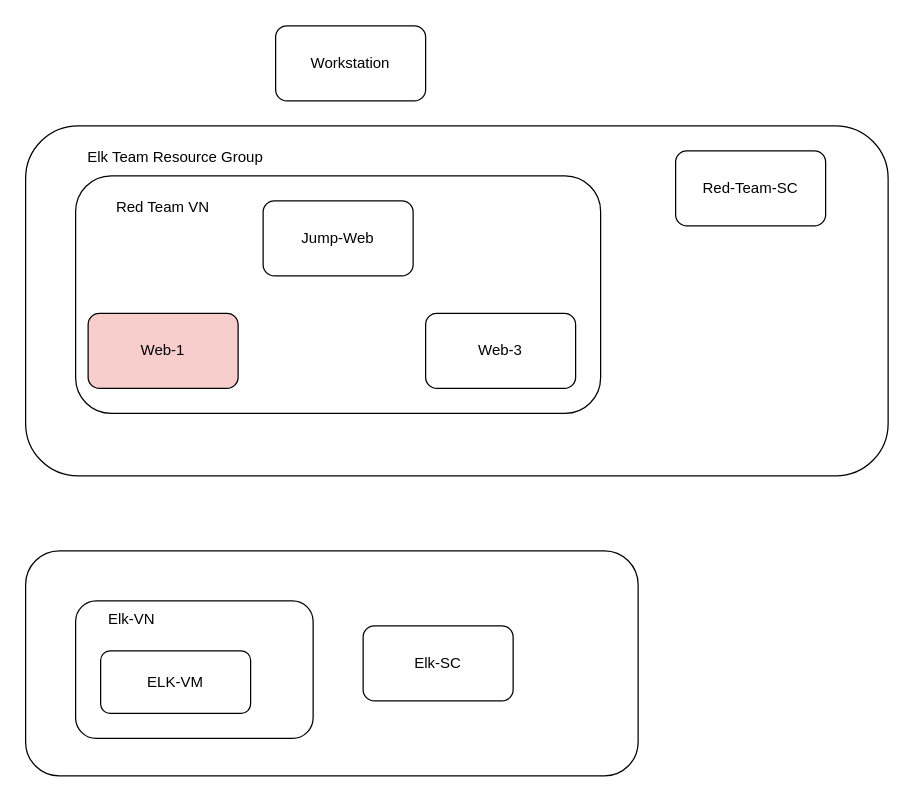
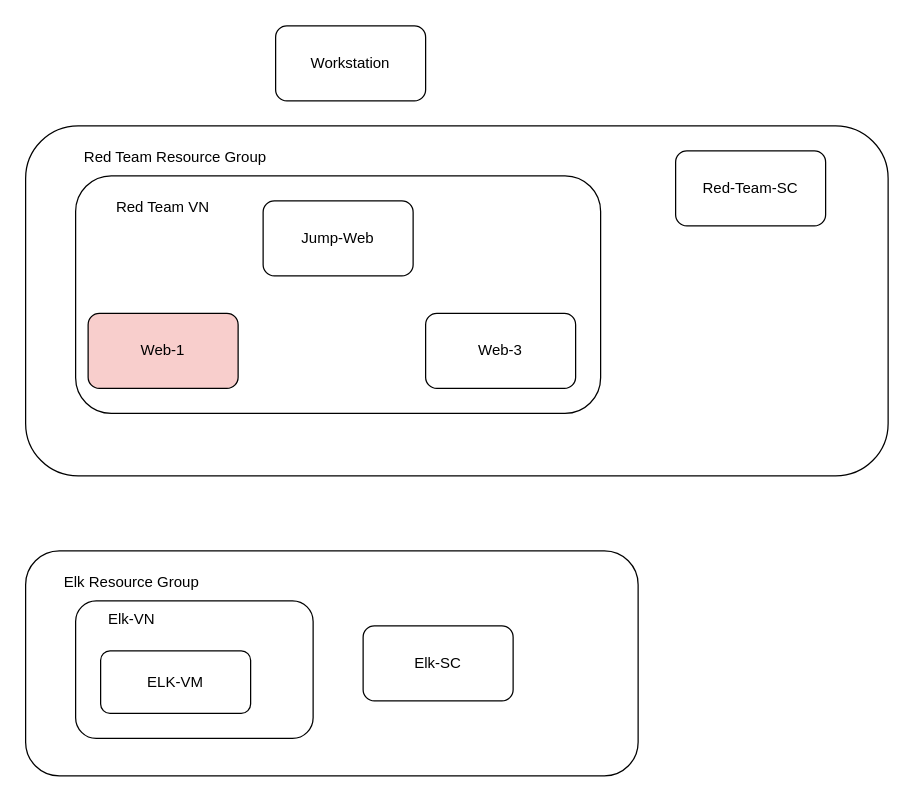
node "Elk Team Resource Group": label "Elk Team Resource Group" -> "Red Team Resource Group"
node "Elk Resource Group": added
